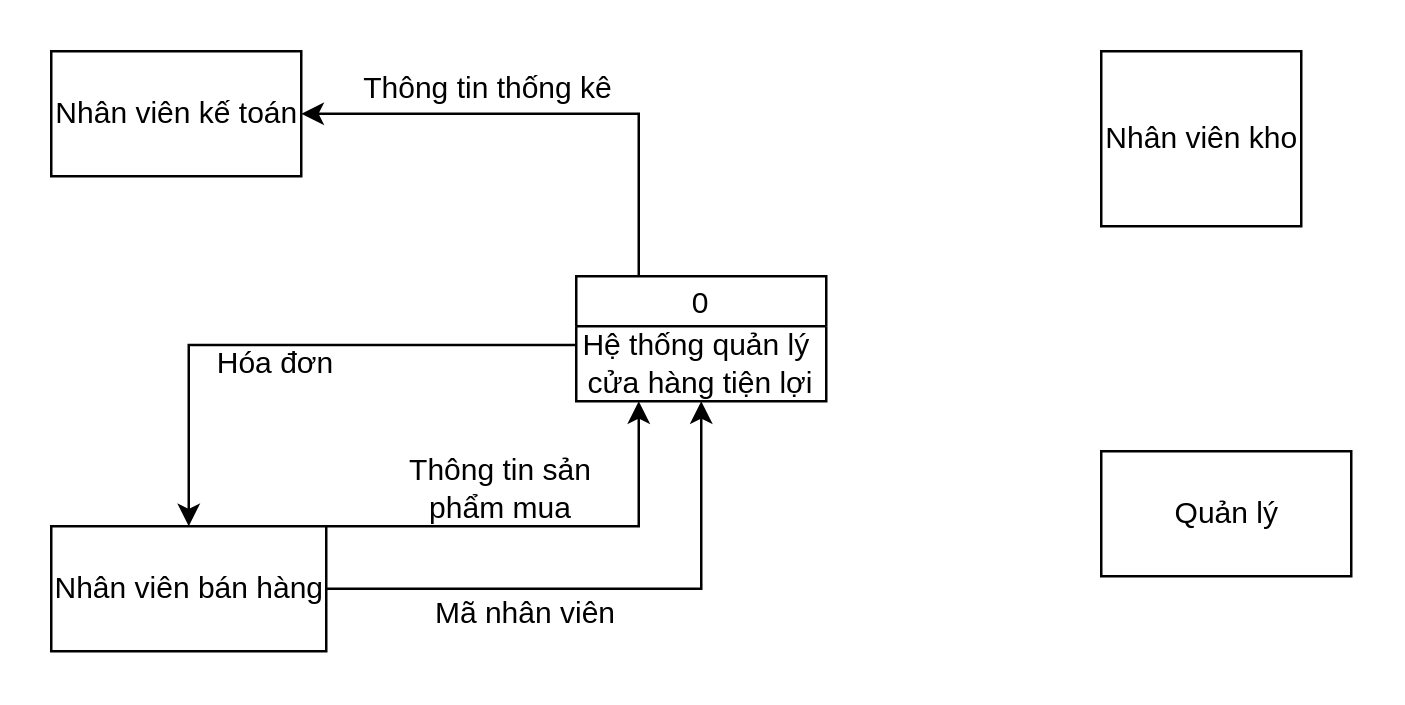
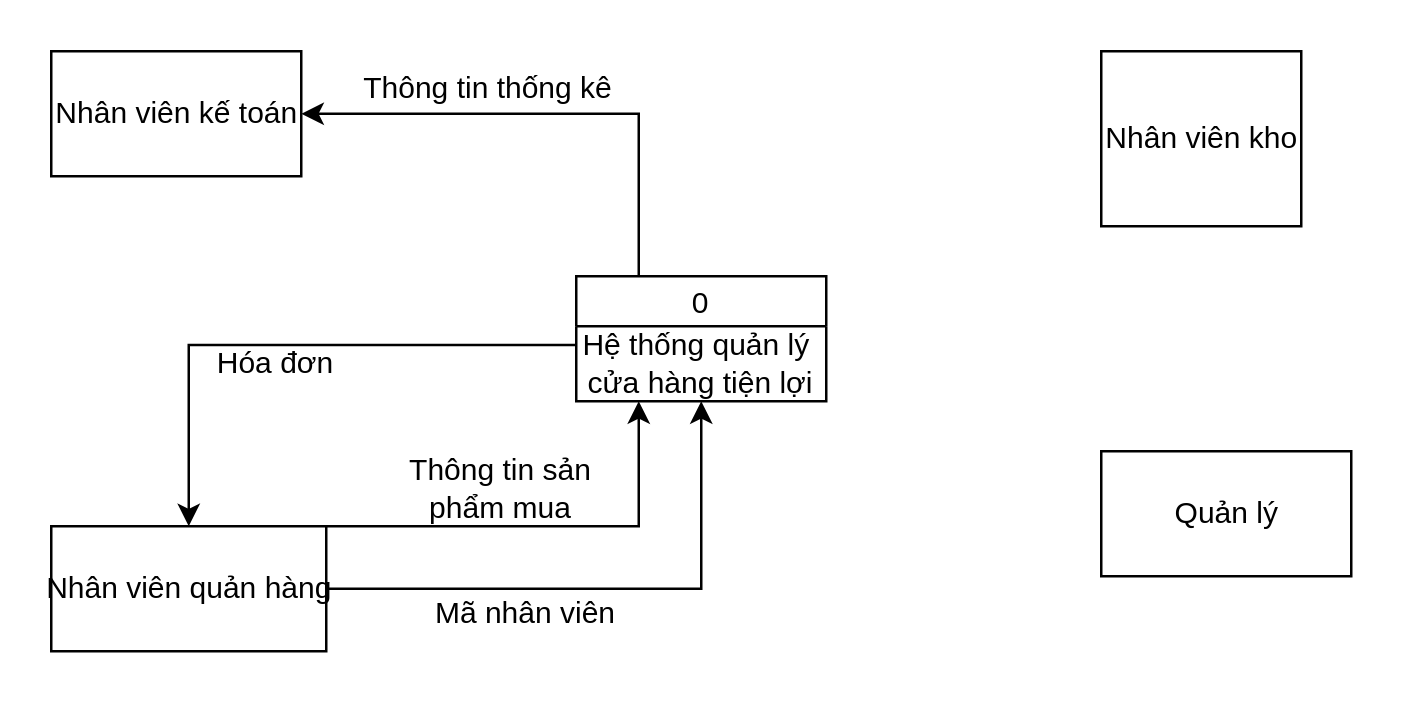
node "Nhân viên bán hàng": label "Nhân viên bán hàng" -> "Nhân viên quản hàng"
